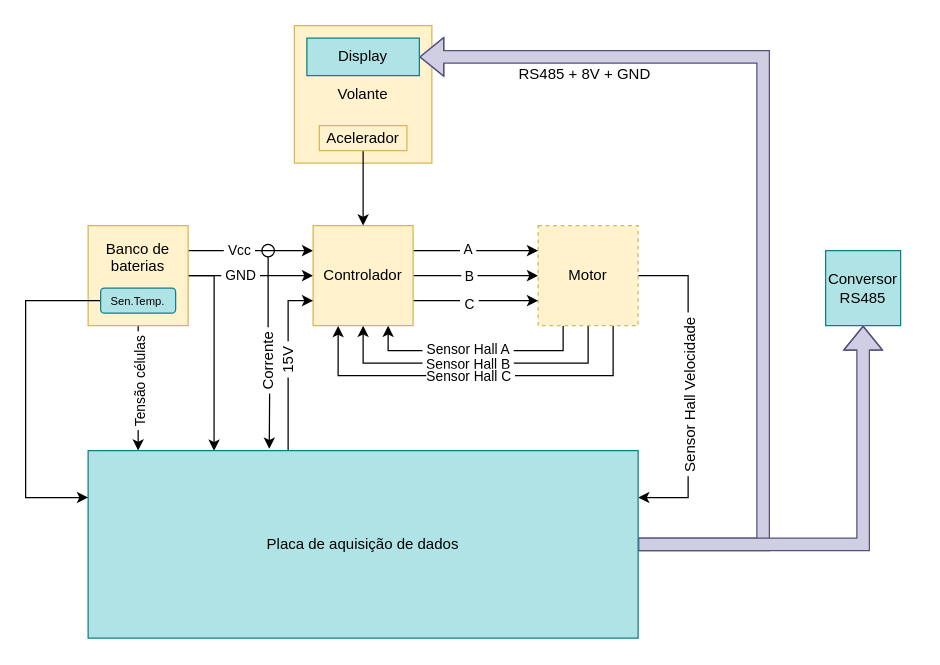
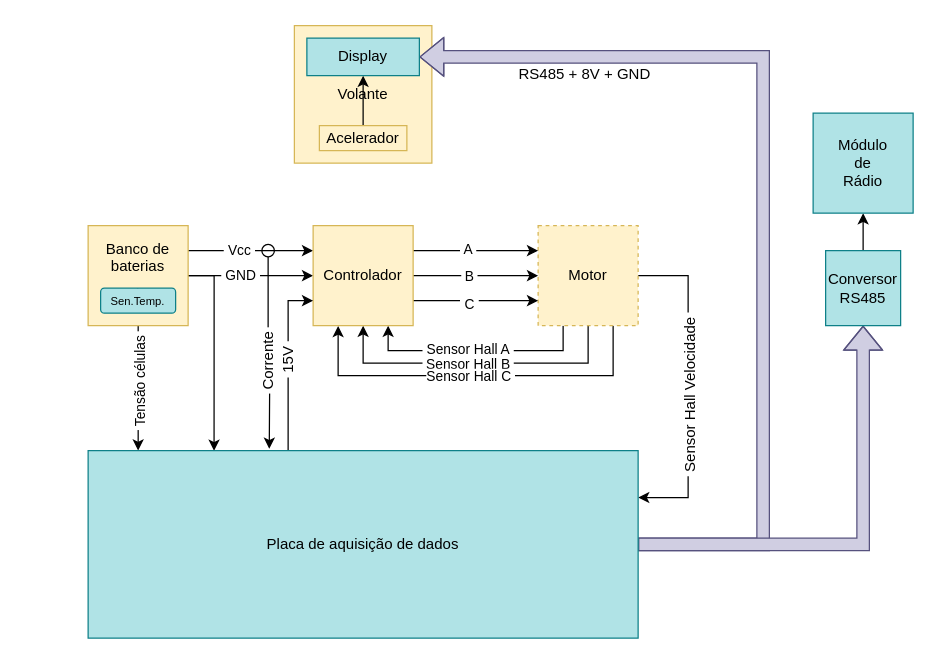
node "Módulo de Rádio": added
edge "Acelerador" -> "Controlador": now "Acelerador" -> "Display"
edge "Conversor RS485" -> "Módulo de Rádio": added
edge "Sen.Temp." -> "Placa de aquisição de dados": removed
